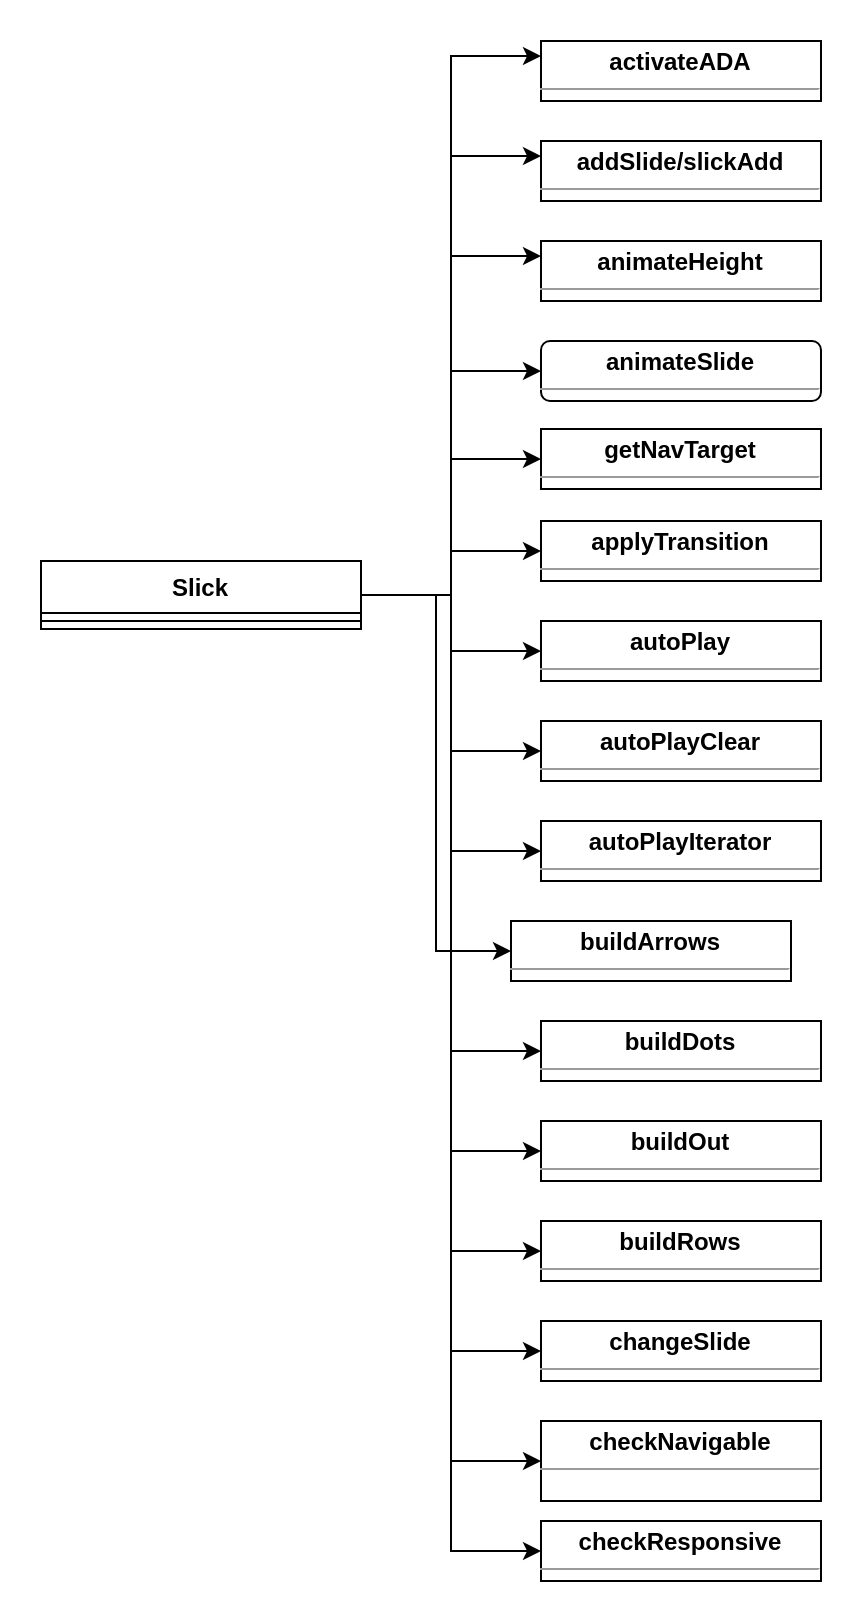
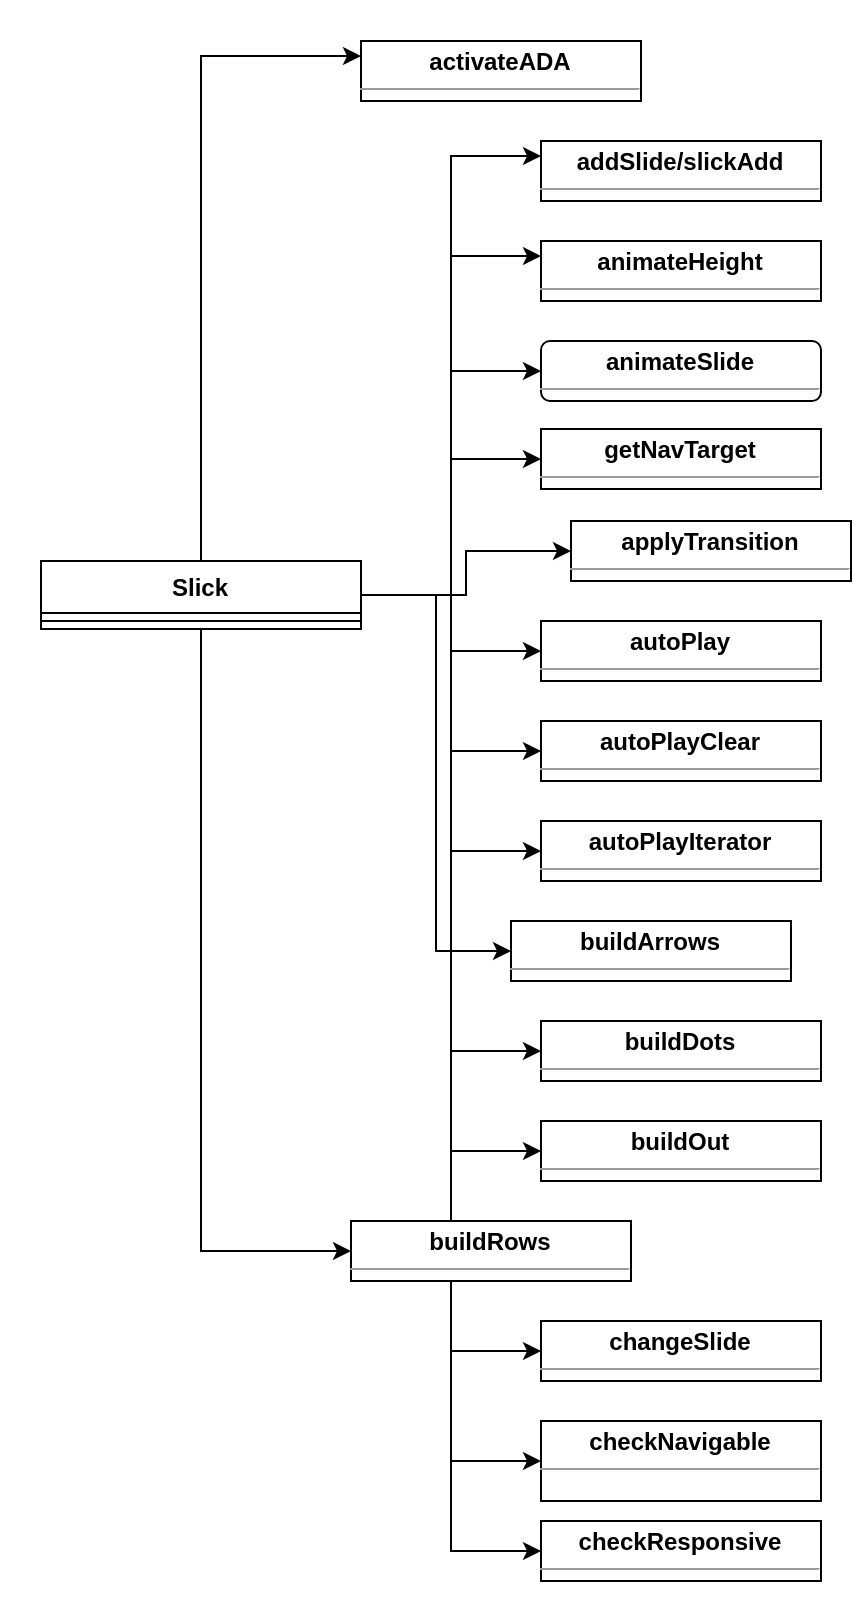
node "activateADA": moved (681, 71) -> (501, 71)
node "applyTransition": moved (681, 551) -> (711, 551)
node "buildRows": moved (681, 1251) -> (491, 1251)
